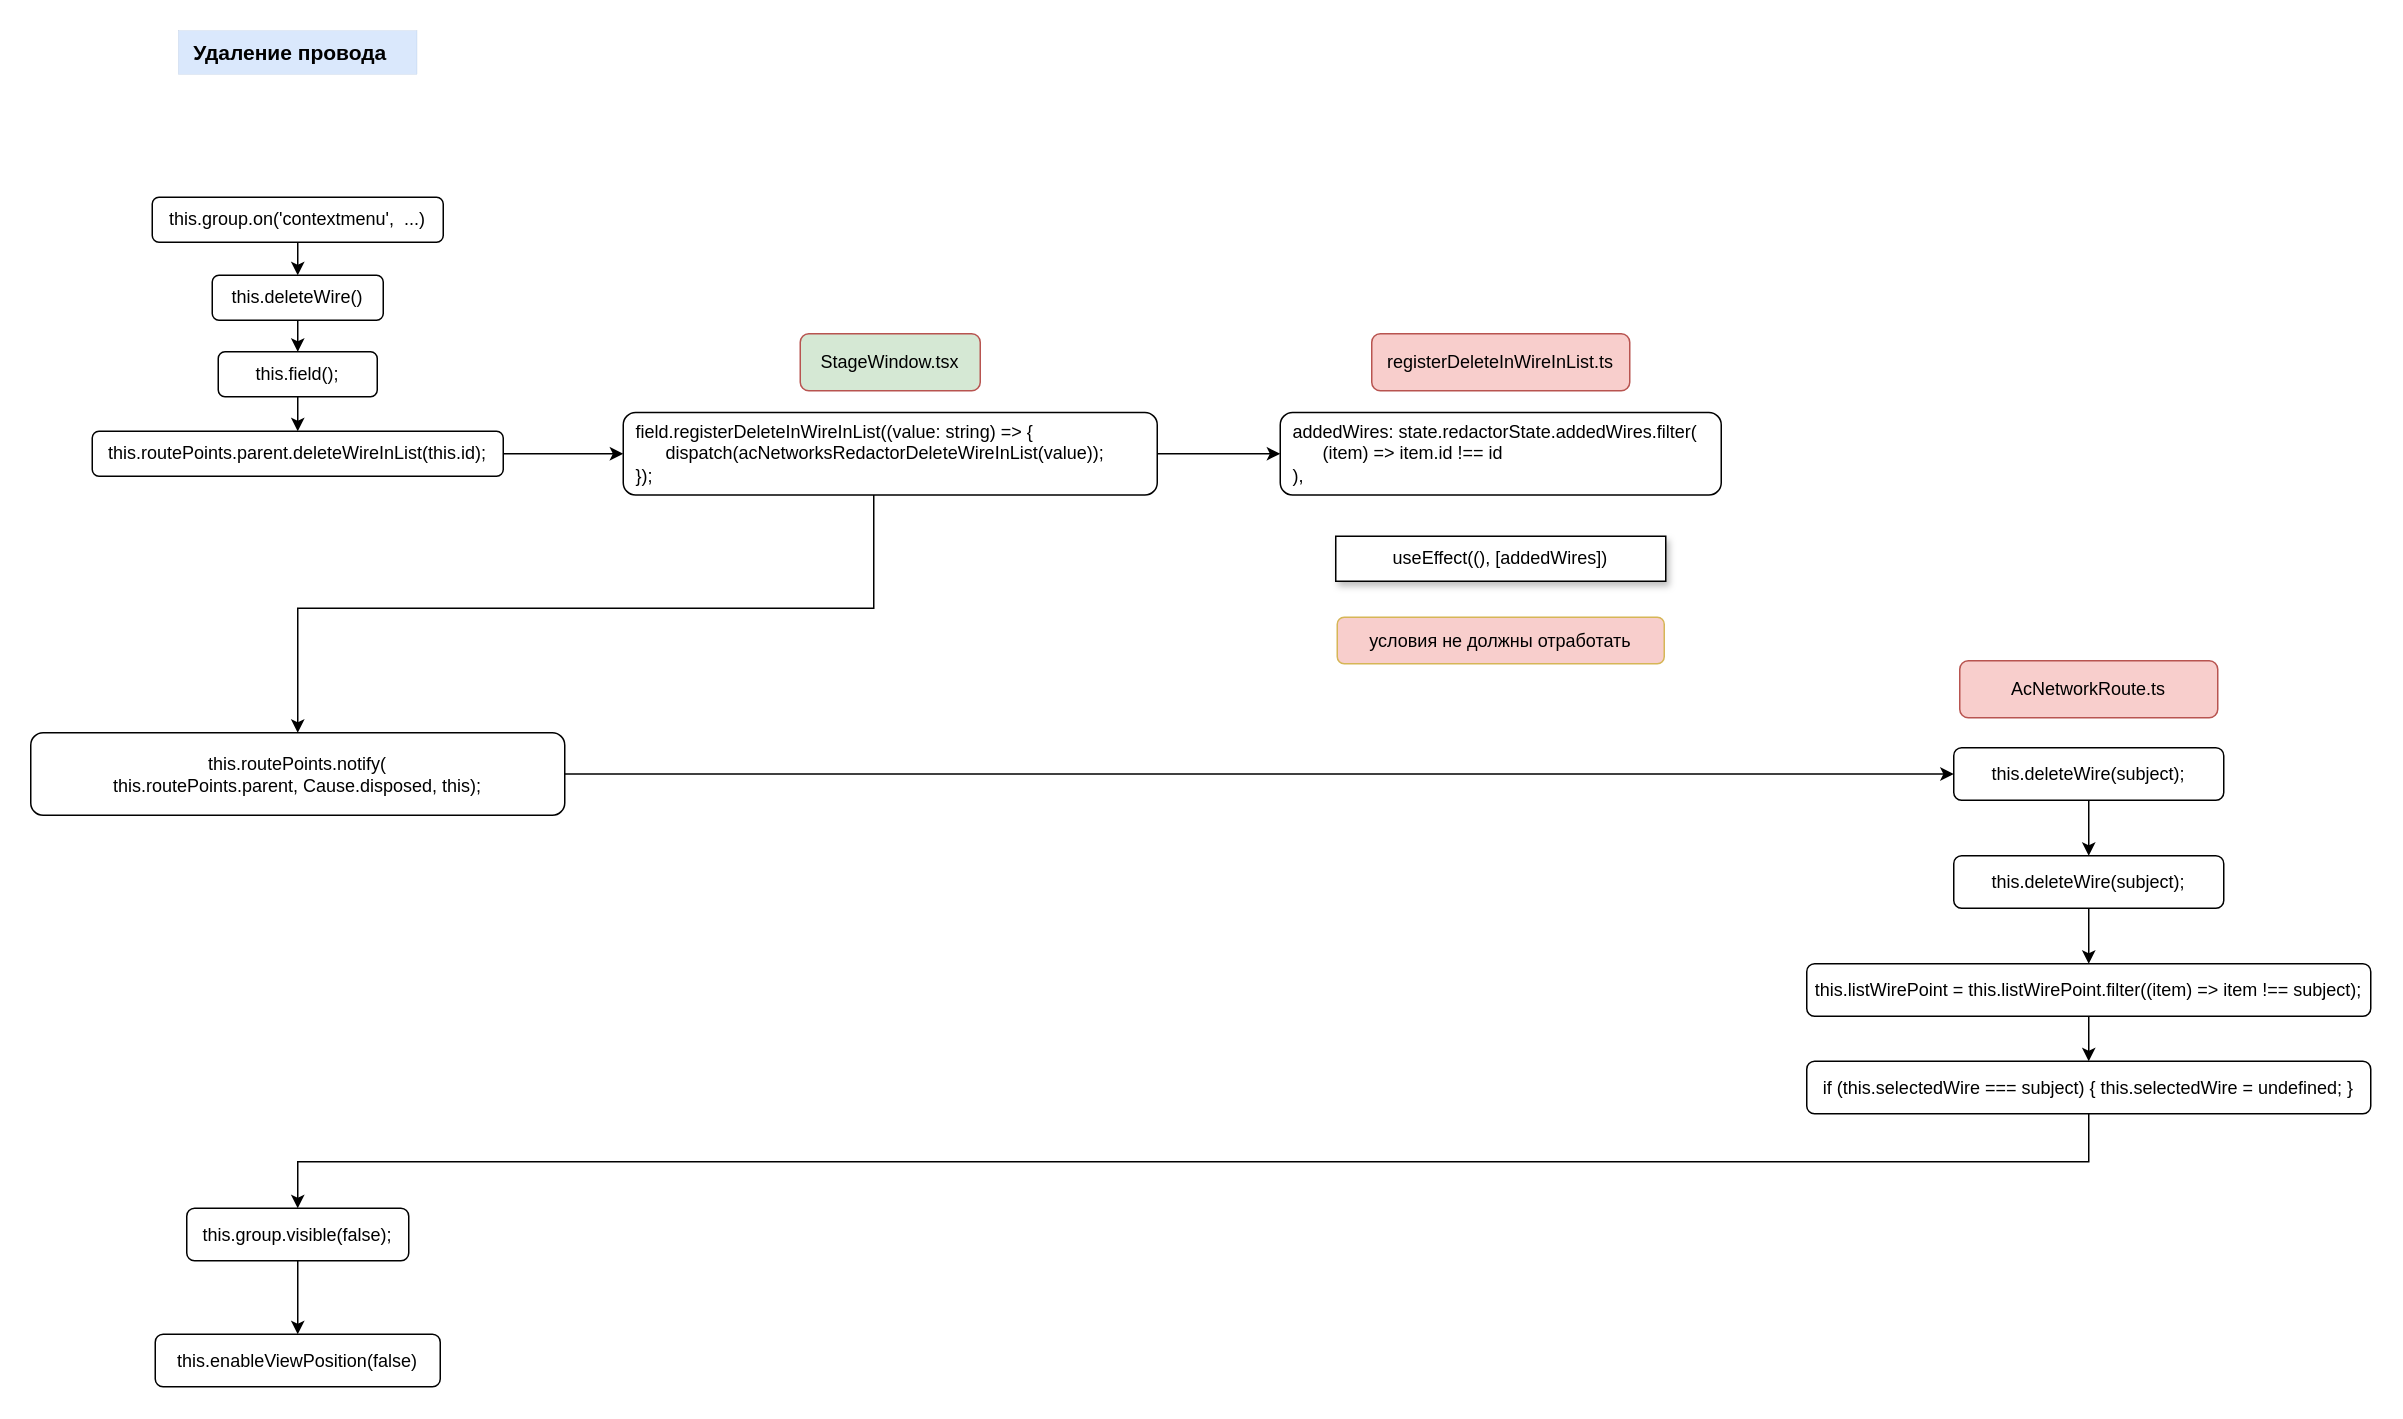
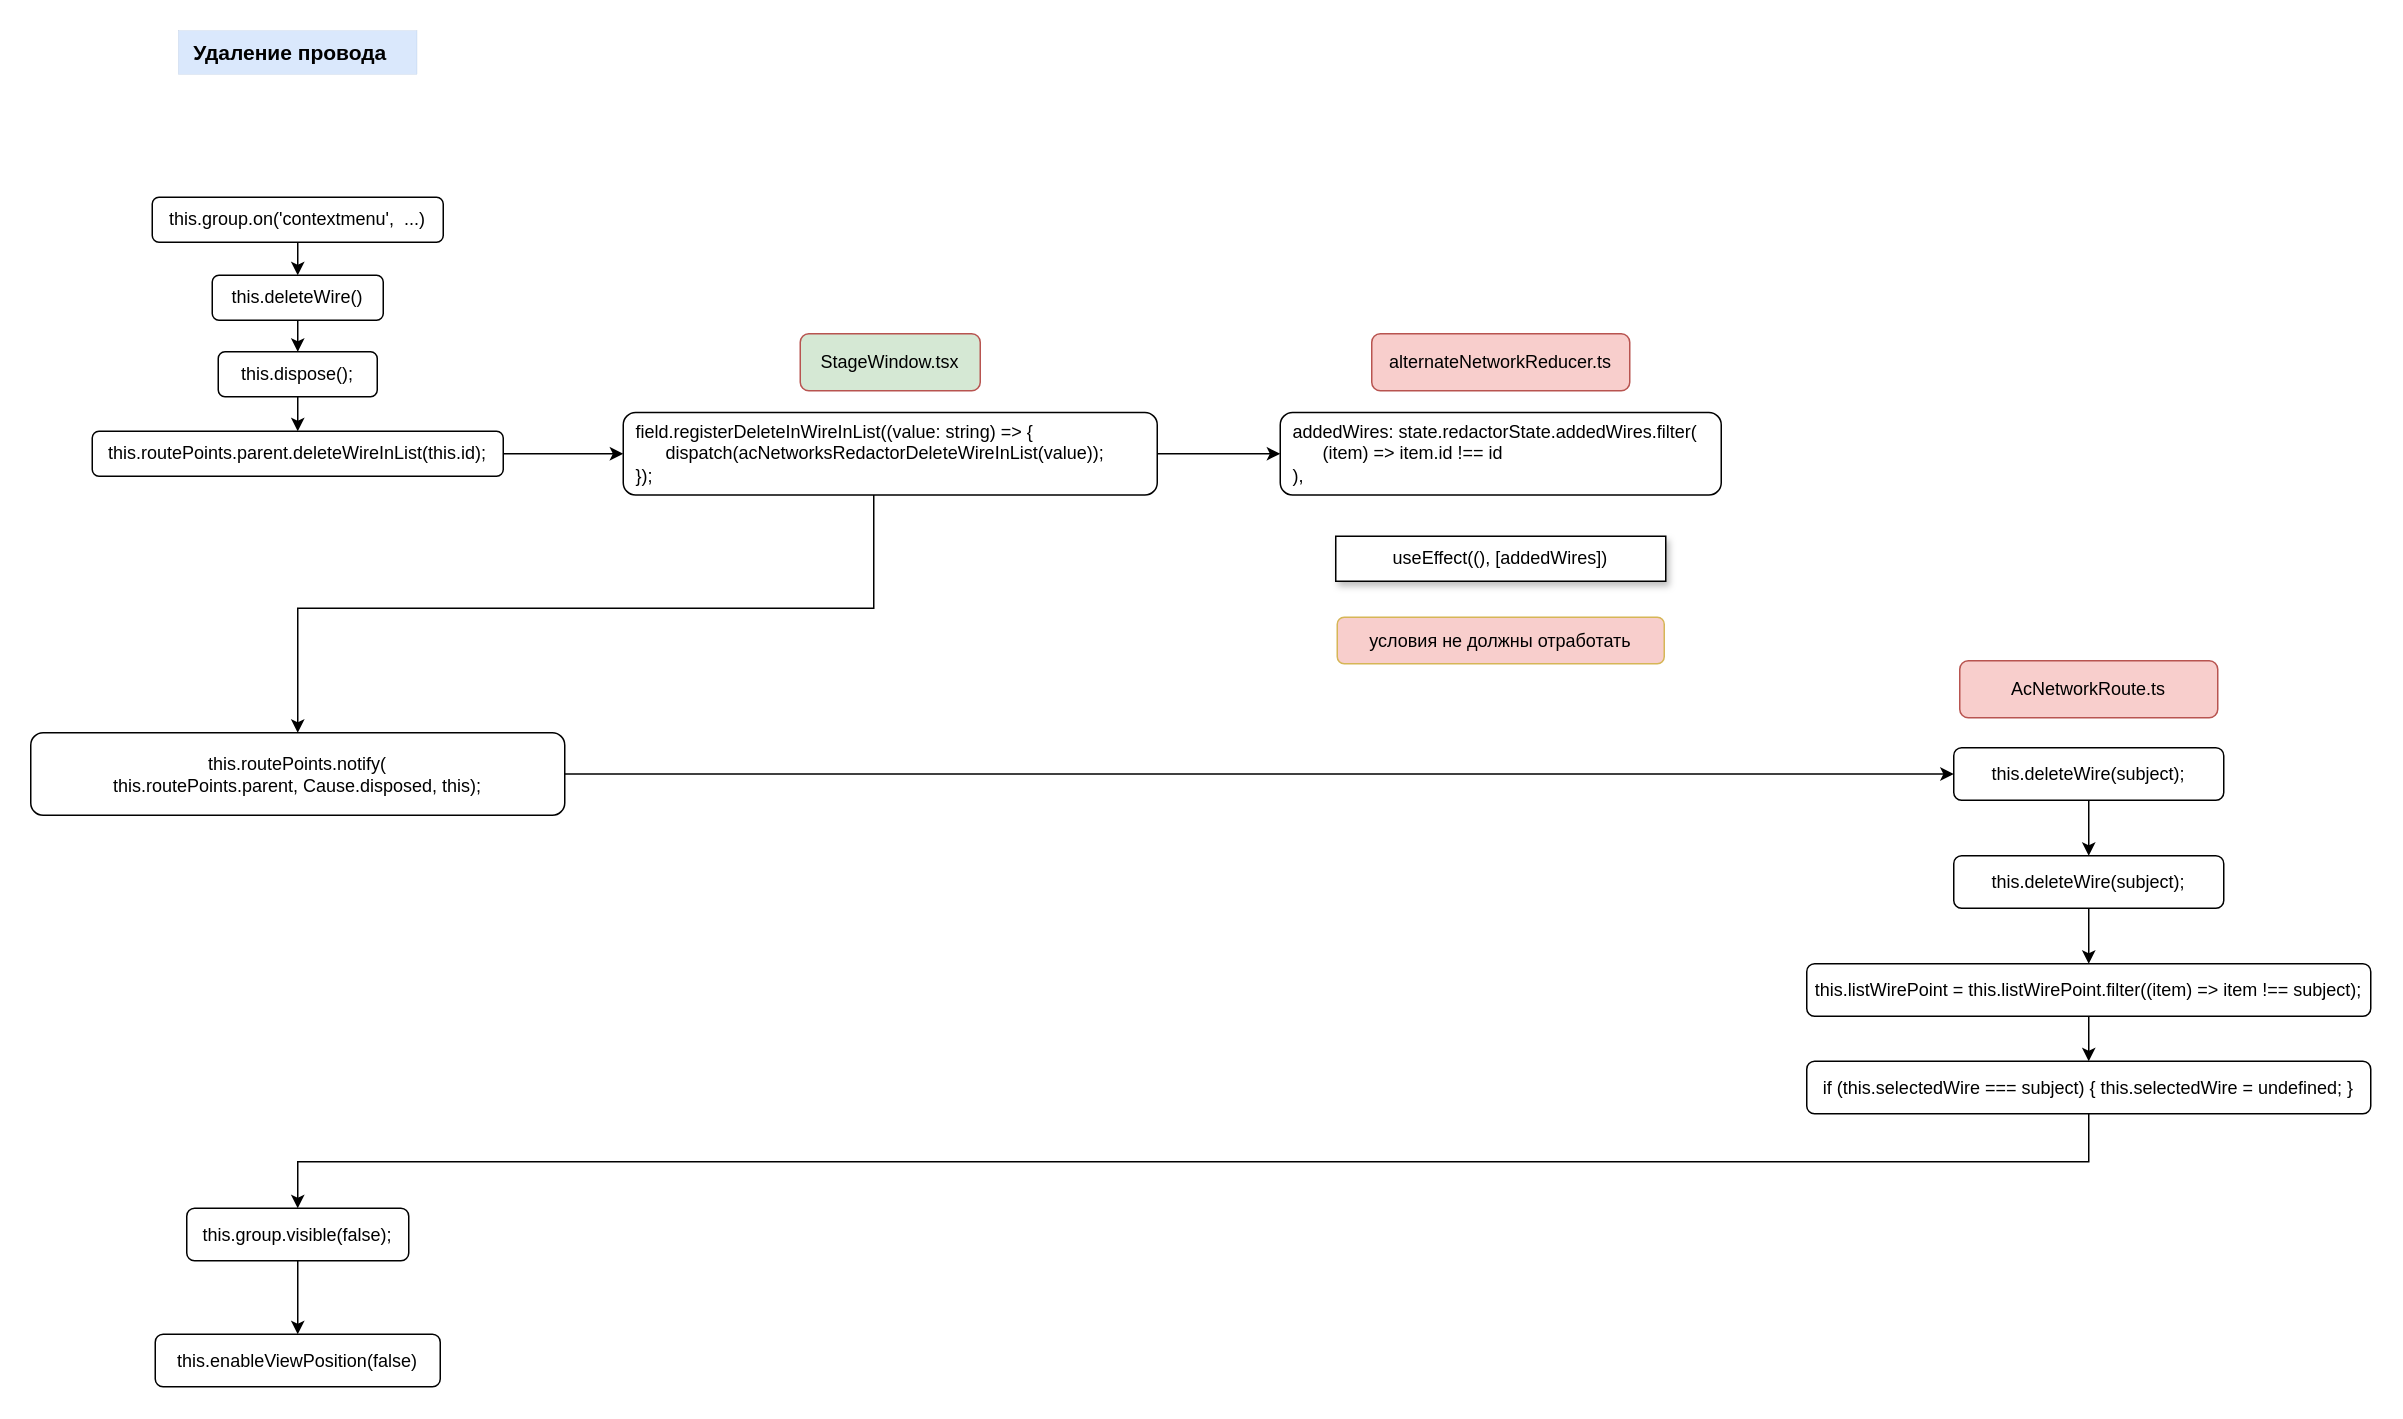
node "registerDeleteInWireInList.ts": label "registerDeleteInWireInList.ts" -> "alternateNetworkReducer.ts"
node "this.field();": label "this.field();" -> "this.dispose();"
